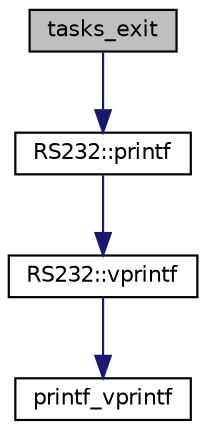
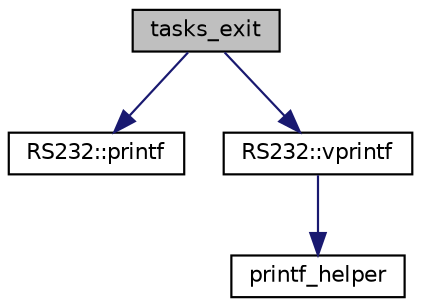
edge "RS232::printf" -> "RS232::vprintf": now "tasks_exit" -> "RS232::vprintf"
node "printf_vprintf": label "printf_vprintf" -> "printf_helper"
